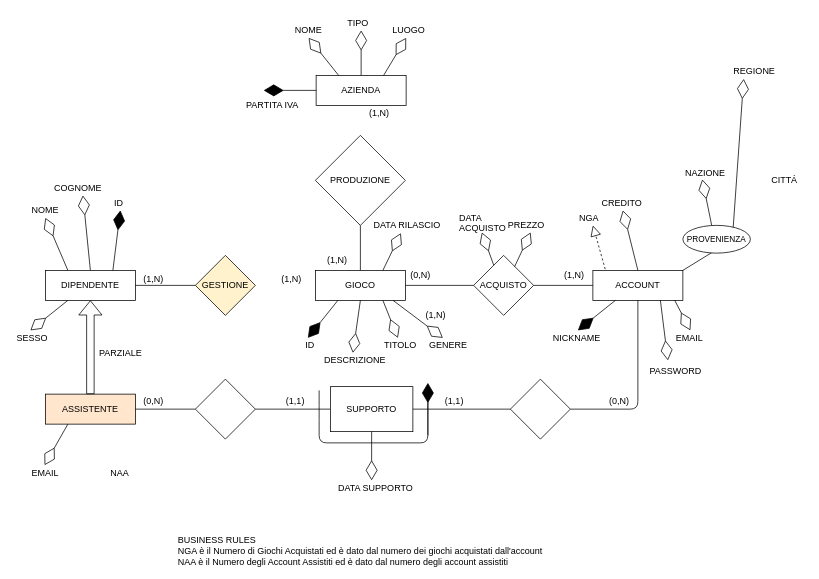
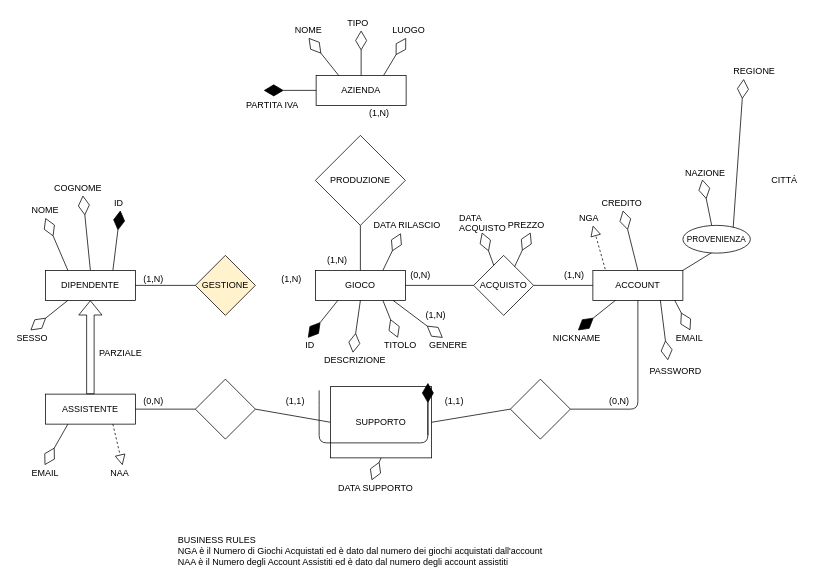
node "ASSISTENTE": fillcolor #ffe6cc -> #ffffff
node "SUPPORTO": size 83x45 -> 101x71
edge "ASSISTENTE" -> "NAA": added
